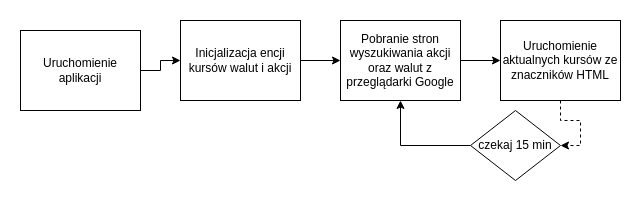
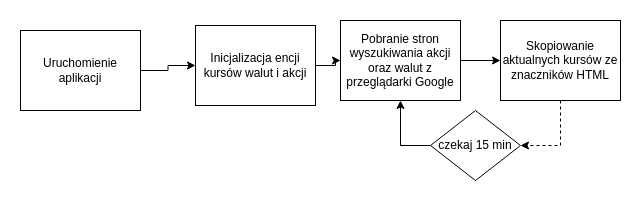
node "Inicjalizacja encji kursów walut i akcji": moved (241, 61) -> (256, 66)
node "Uruchomienie aktualnych kursów ze znaczników HTML": label "Uruchomienie aktualnych kursów ze znaczników HTML" -> "Skopiowanie aktualnych kursów ze znaczników HTML"
node "czekaj 15 min": moved (516, 146) -> (476, 146)
